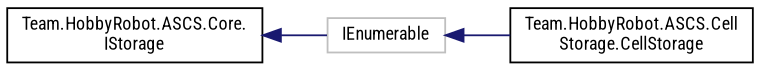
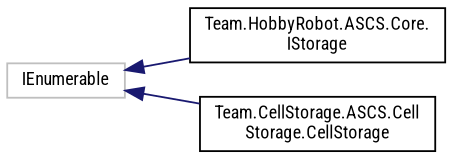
edge "IEnumerable" -> "Team.HobbyRobot.ASCS.Core. IStorage": reversed
node "Team.HobbyRobot.ASCS.Cell Storage.CellStorage": label "Team.HobbyRobot.ASCS.Cell Storage.CellStorage" -> "Team.CellStorage.ASCS.Cell Storage.CellStorage"
